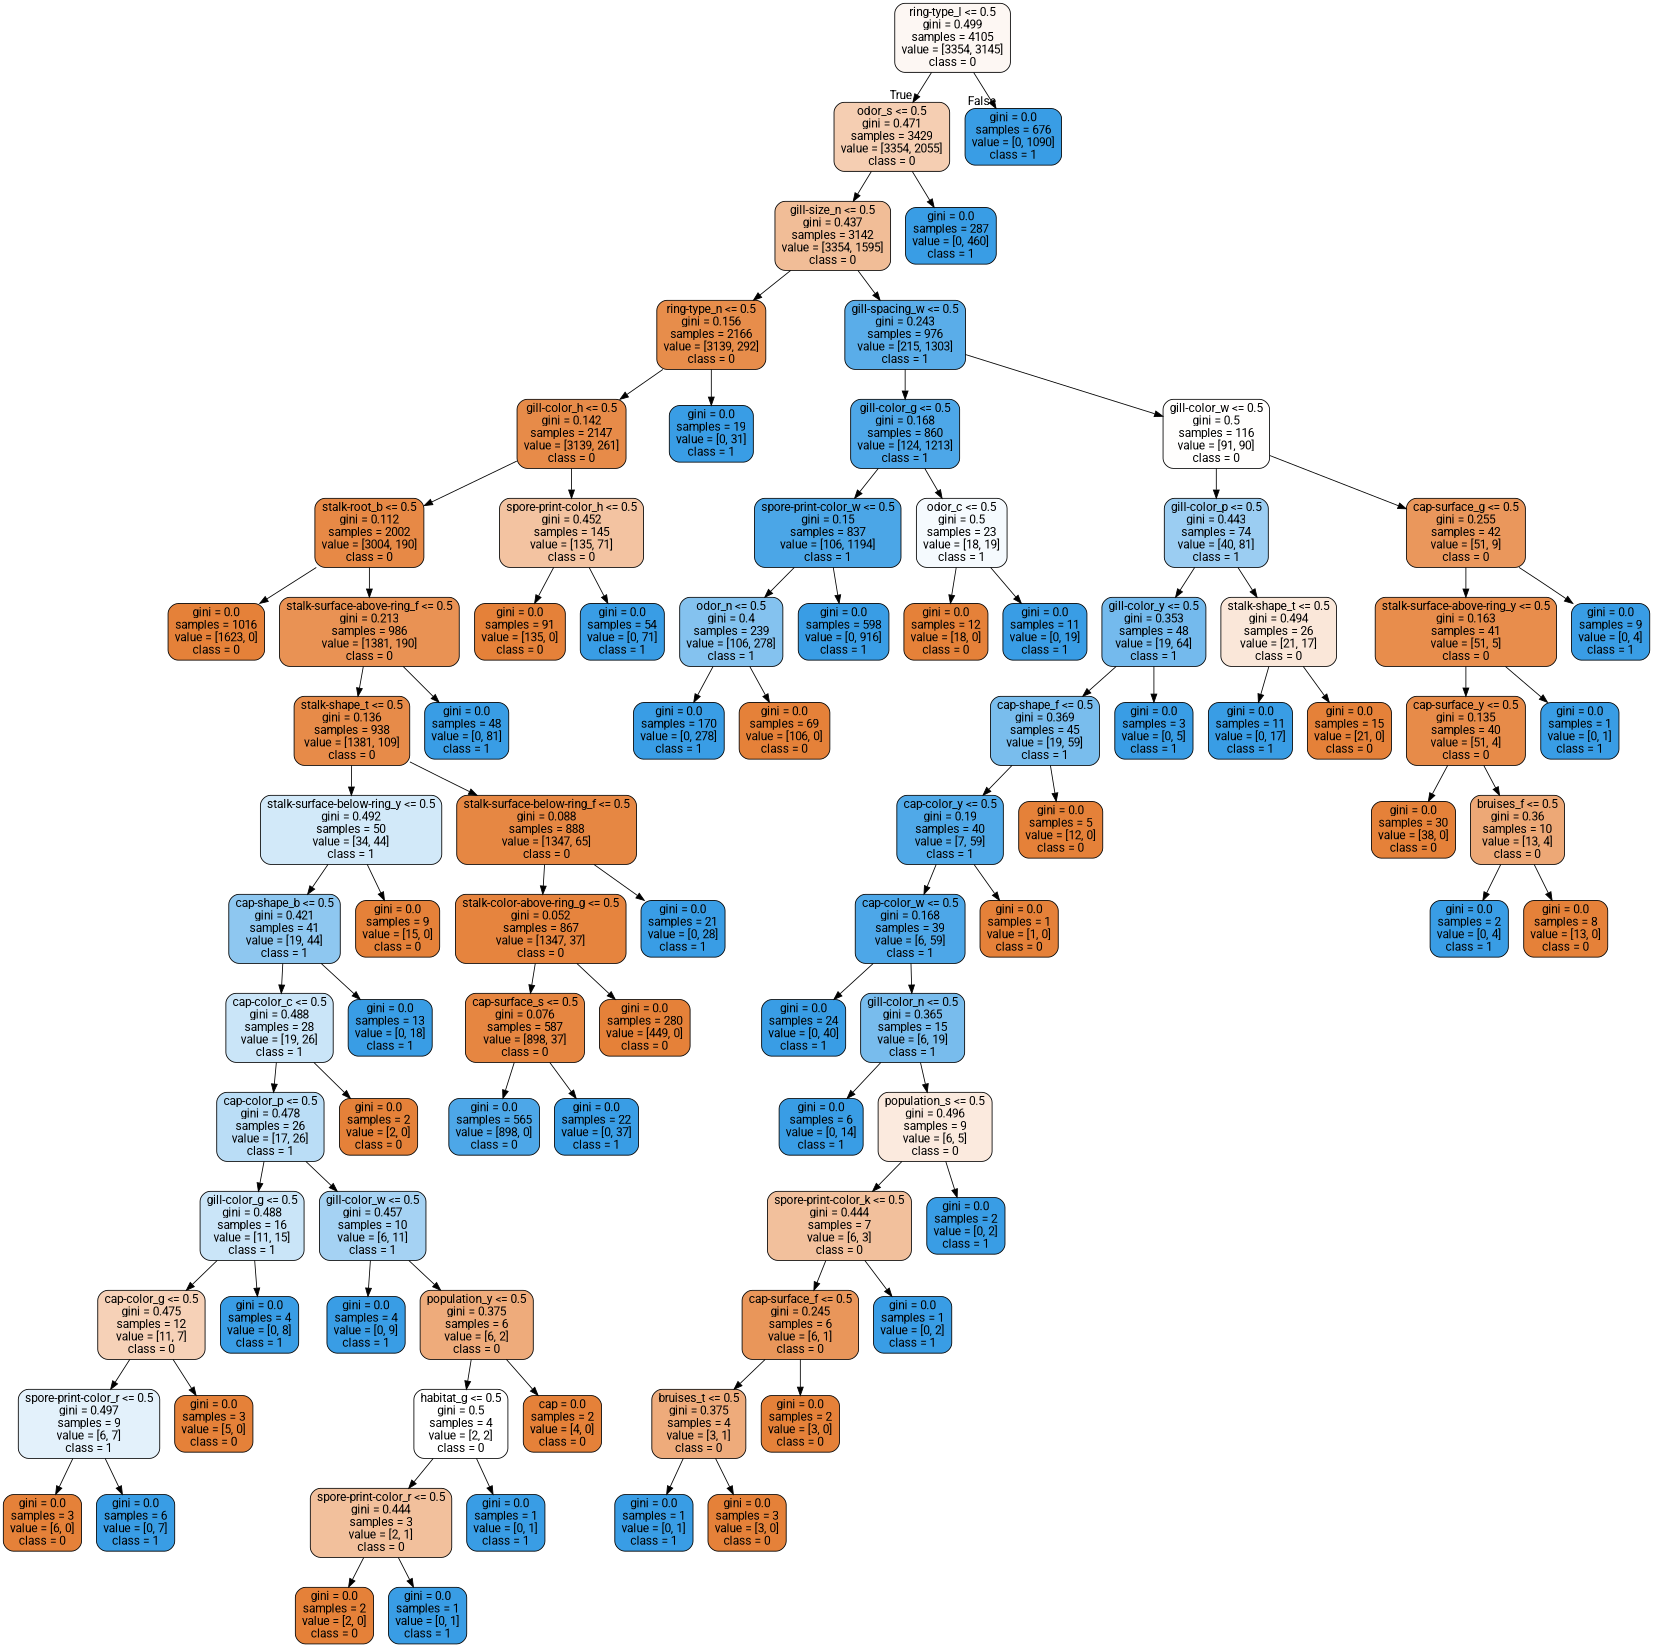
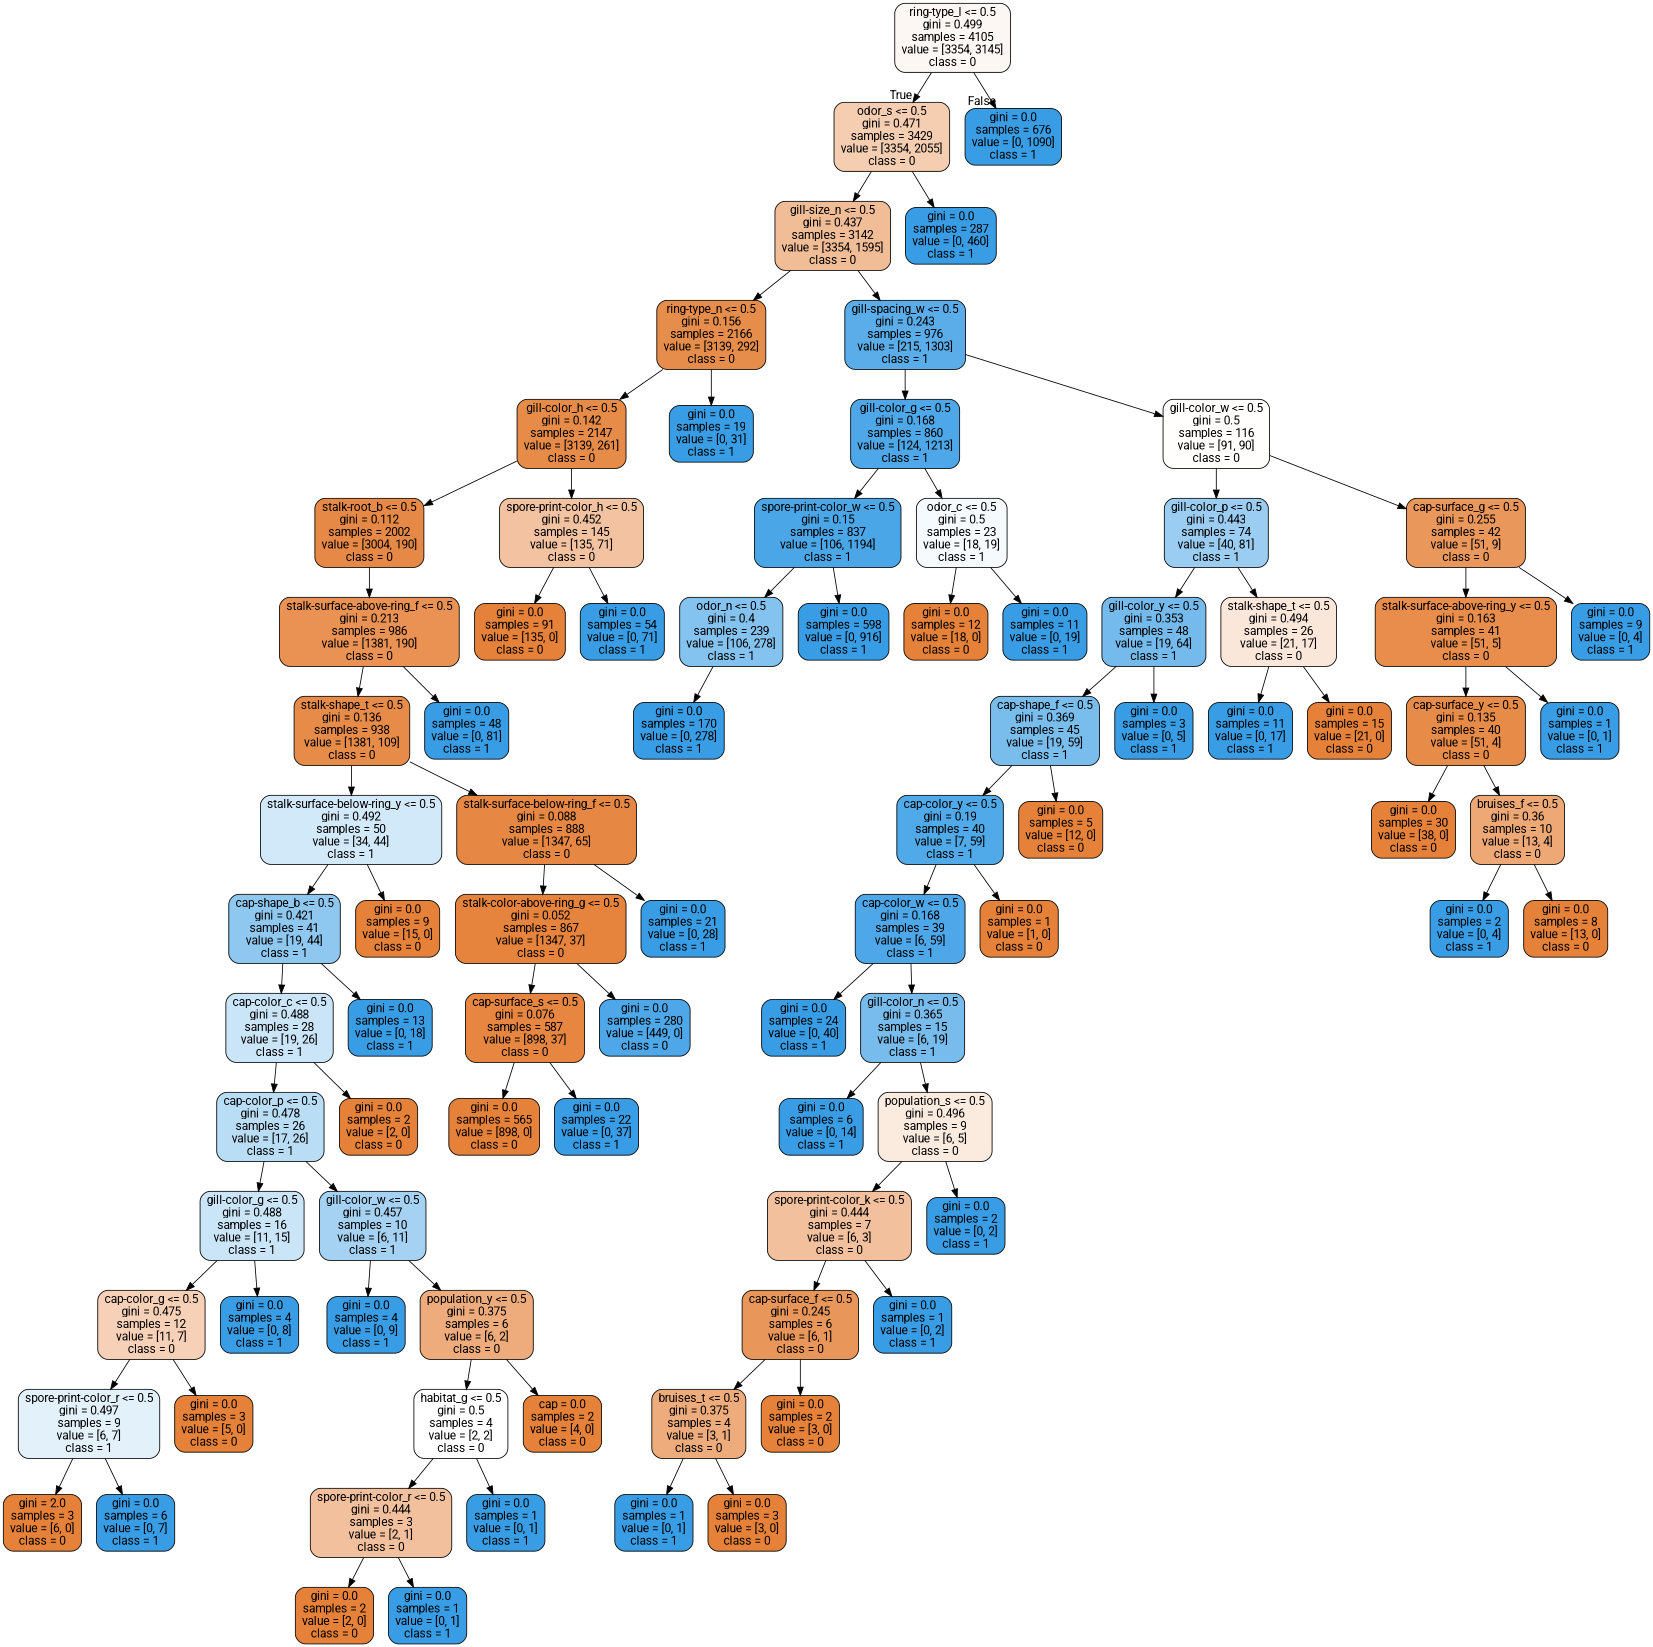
node "gini = 0.0 samples = 1016 value = [1623, 0] class = 0": removed
node "gini = 0.0 samples = 69 value = [106, 0] class = 0": removed
node "gini = 0.0 samples = 280 value = [449, 0] class = 0": fillcolor #e58139 -> #4da7e8
node "gini = 0.0 samples = 565 value = [898, 0] class = 0": fillcolor #4da7e8 -> #e58139
node "gini = 0.0 samples = 3 value = [6, 0] class = 0": label "gini = 0.0 samples = 3 value = [6, 0] class = 0" -> "gini = 2.0 samples = 3 value = [6, 0] class = 0"
